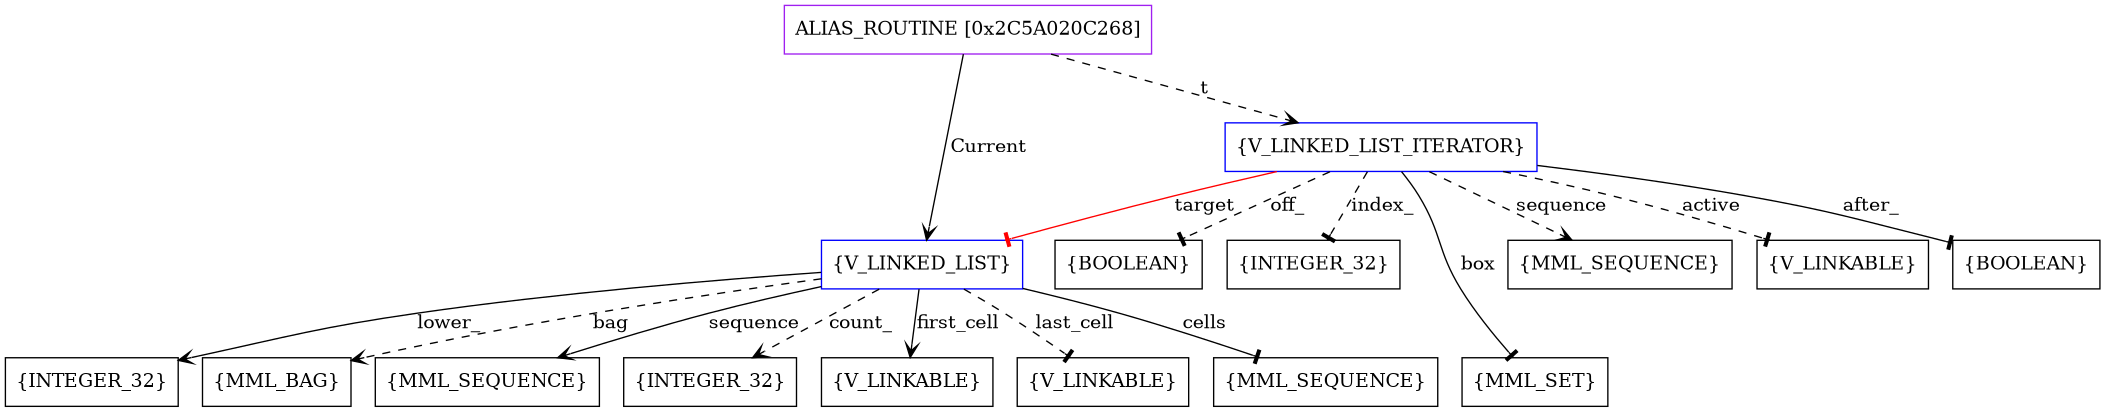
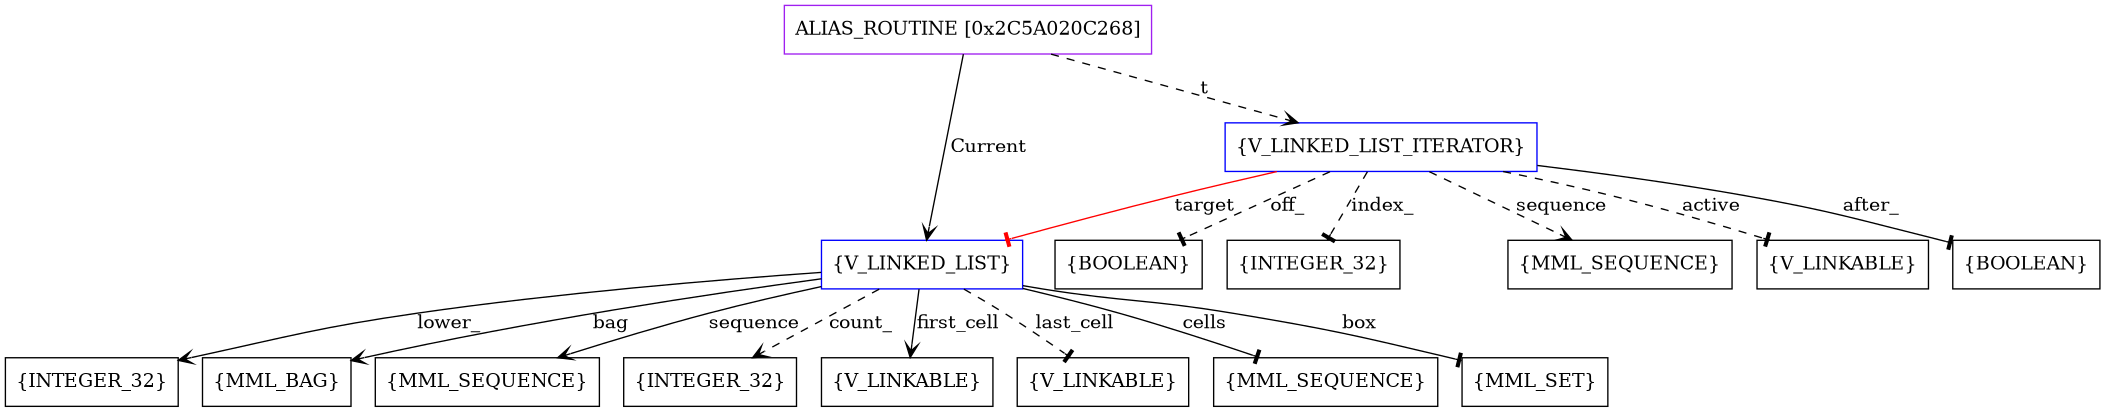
edge "{V_LINKED_LIST_ITERATOR}" -> "{MML_SET}": now "{V_LINKED_LIST}" -> "{MML_SET}"
edge "{V_LINKED_LIST}" -> "{MML_BAG}": style dashed -> solid
